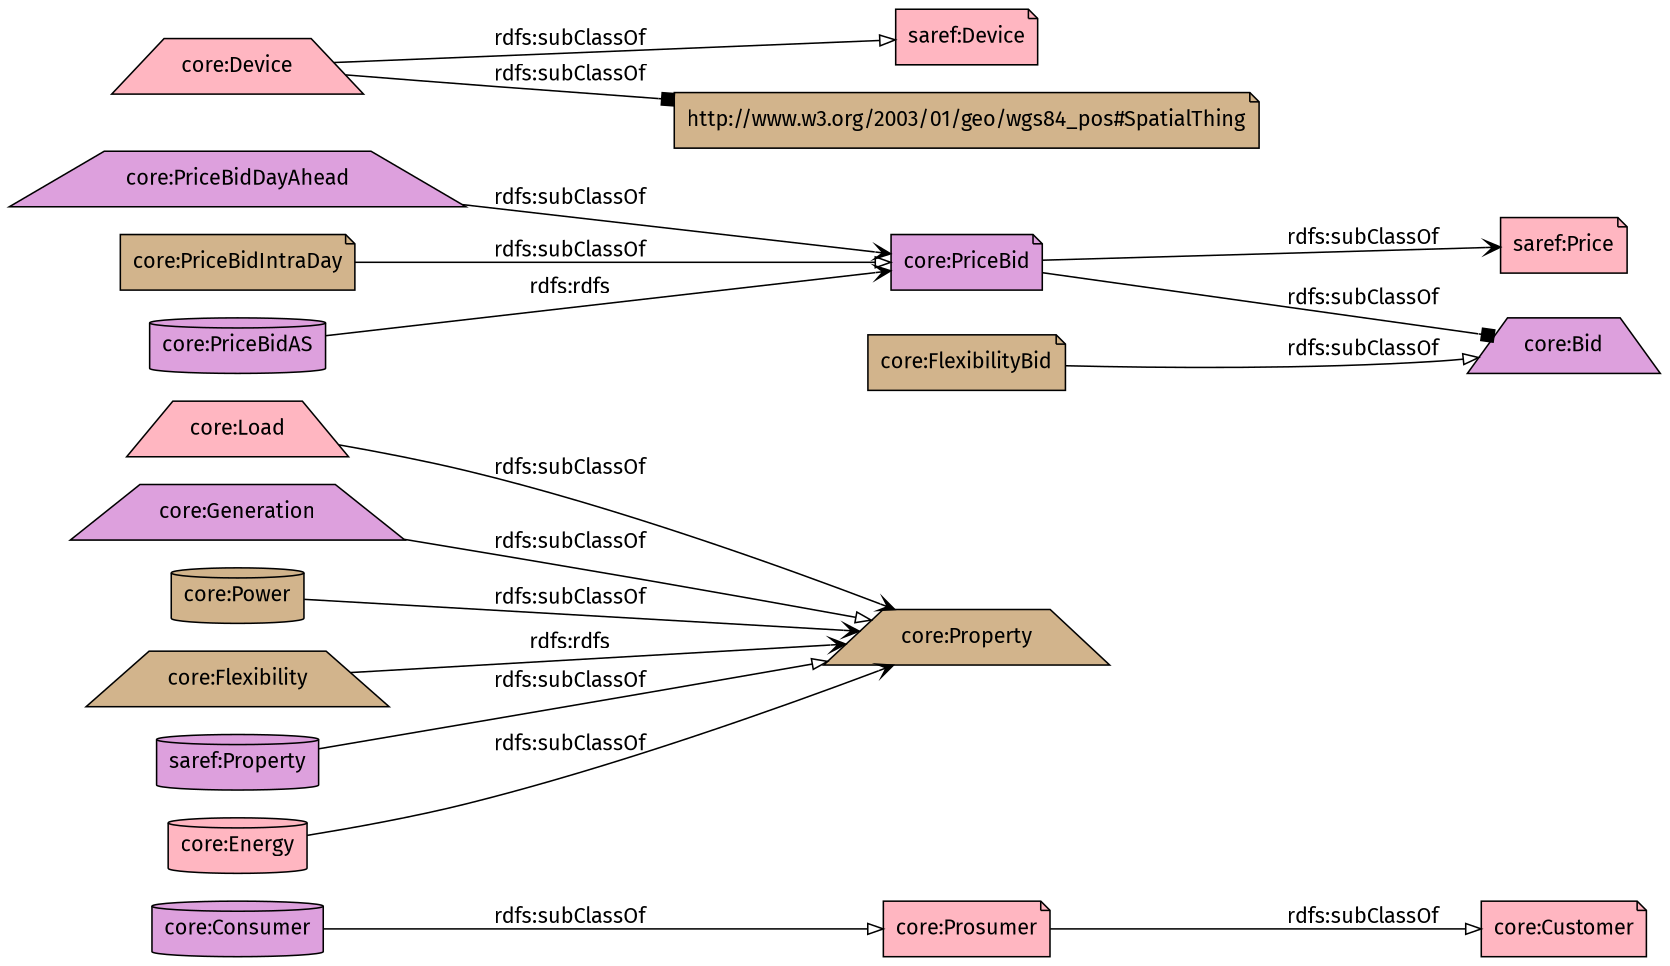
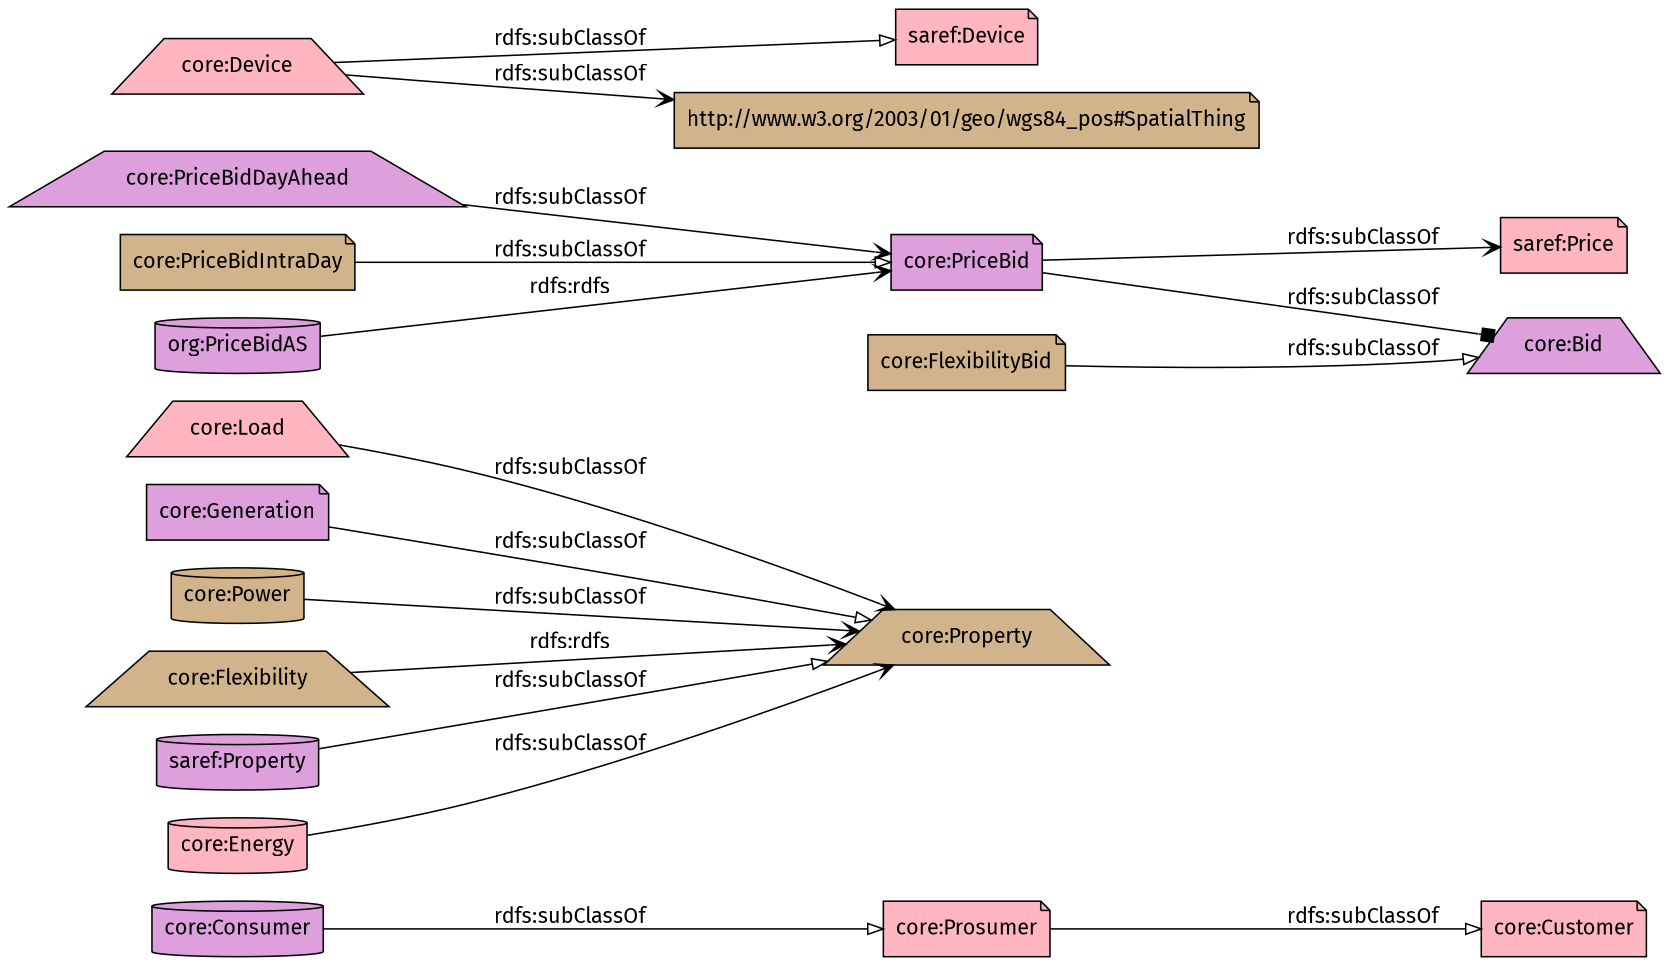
edge "core:Device" -> "http://www.w3.org/2003/01/geo/wgs84_pos#SpatialThing": arrowhead box -> vee
node "core:PriceBidAS": label "core:PriceBidAS" -> "org:PriceBidAS"
node "core:Generation": shape trapezium -> note
